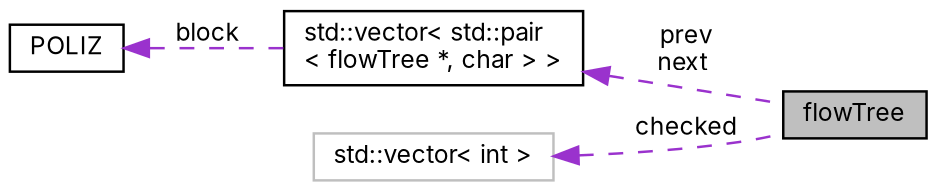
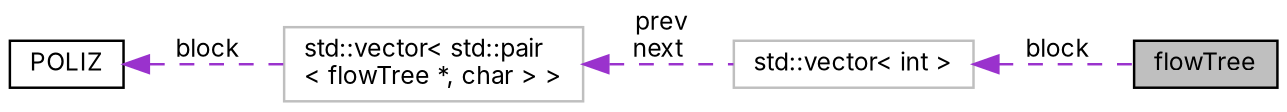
node "std::vector< std::pair < flowTree *, char > >": color black -> grey75
edge "flowTree" -> "std::vector< std::pair < flowTree *, char > >": now "std::vector< int >" -> "std::vector< std::pair < flowTree *, char > >"
edge "flowTree" -> "std::vector< int >": label " checked" -> " block"
